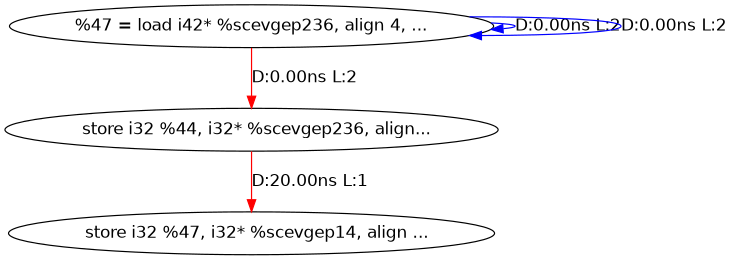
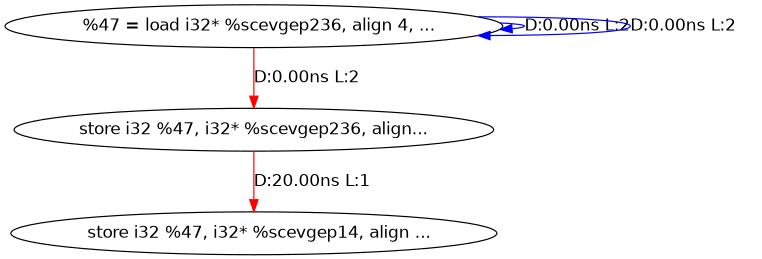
node "%47 = load i42* %scevgep236, align 4, ...": label "%47 = load i42* %scevgep236, align 4, ..." -> "%47 = load i32* %scevgep236, align 4, ..."
node "store i32 %44, i32* %scevgep236, align...": label "store i32 %44, i32* %scevgep236, align..." -> "store i32 %47, i32* %scevgep236, align..."
